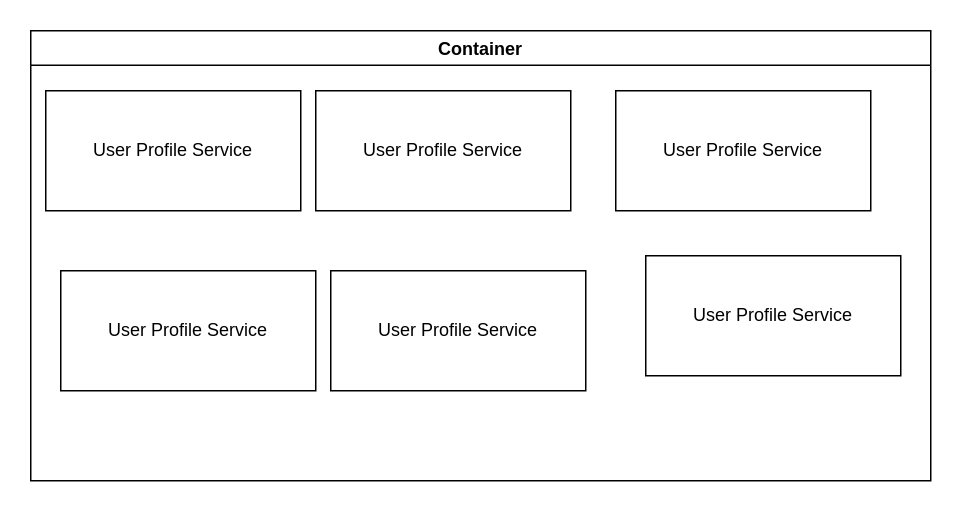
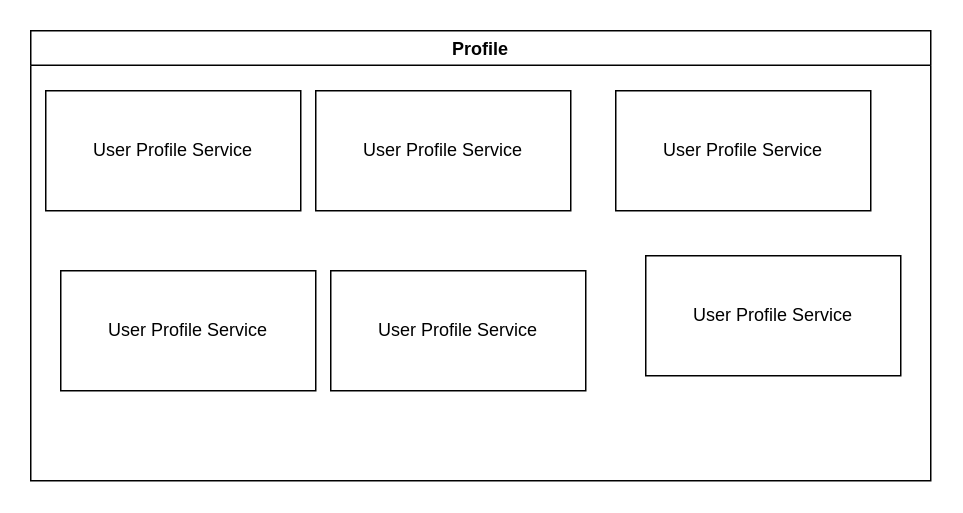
node "Container": label "Container" -> "Profile"
